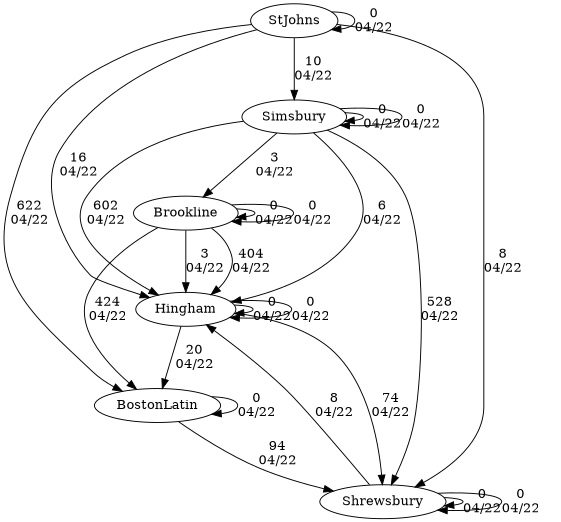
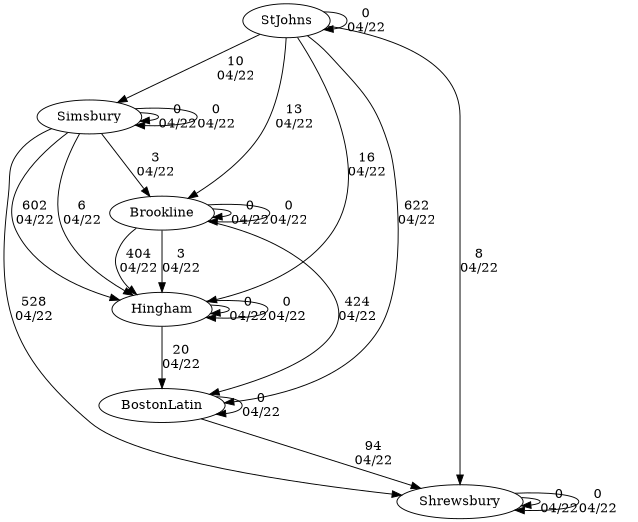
edge "StJohns" -> "Brookline": added, label "13 04/22"
edge "Hingham" -> "Shrewsbury": removed, label "74 04/22"
edge "Shrewsbury" -> "Hingham": removed, label "8 04/22"
